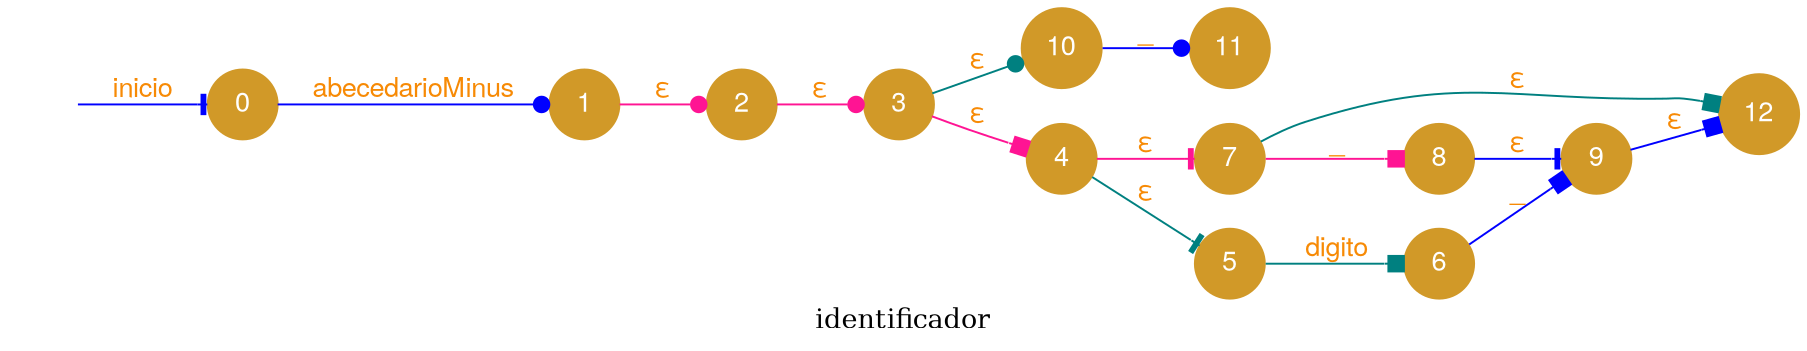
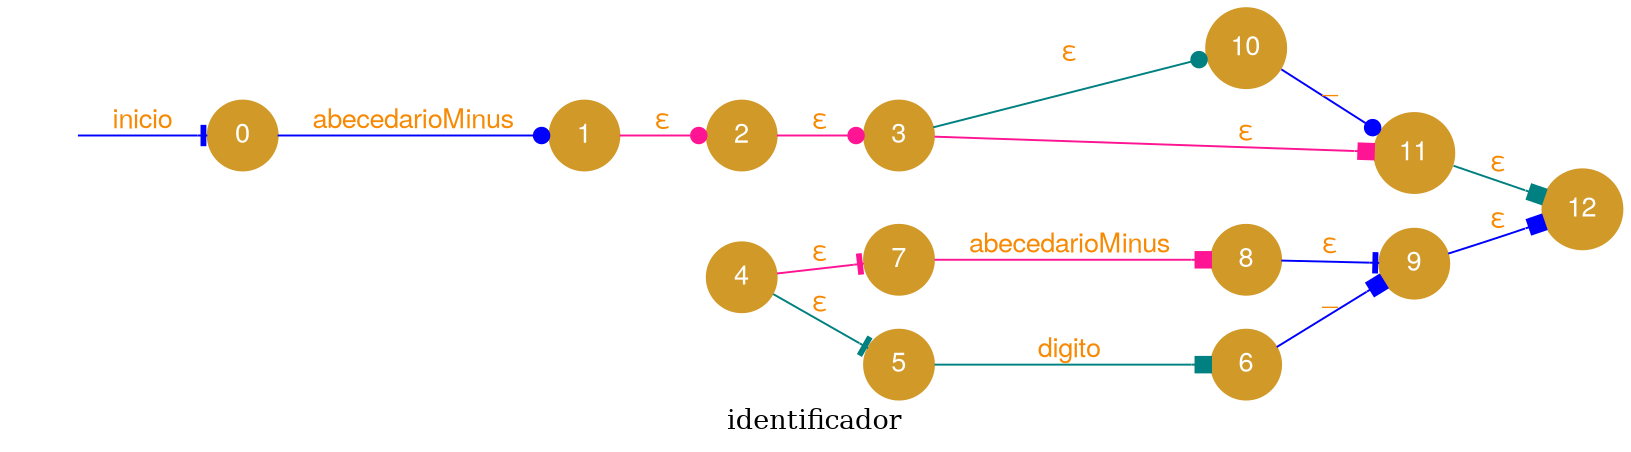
edge "7" -> "12": now "11" -> "12"
edge "3" -> "4": now "3" -> "11"
edge "7" -> "8": label "_" -> "abecedarioMinus"
